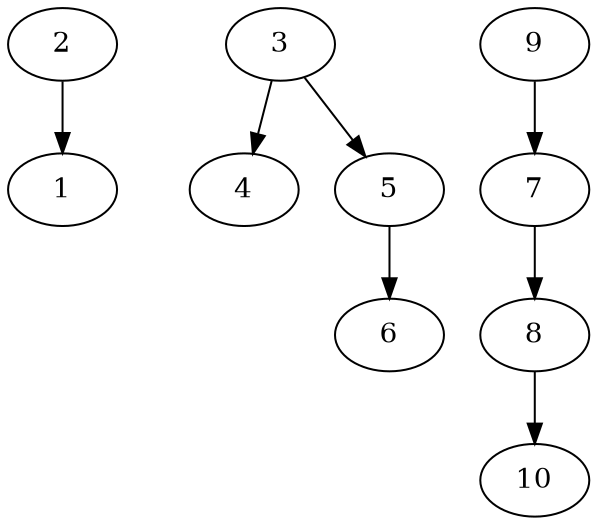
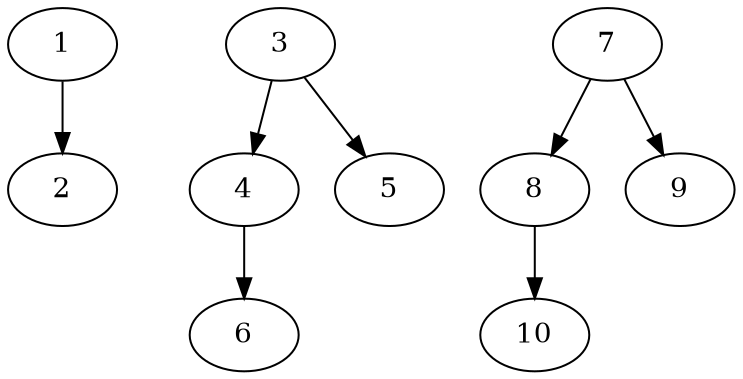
edge "2" -> "1": reversed
edge "9" -> "7": reversed
edge "5" -> "6": now "4" -> "6"
